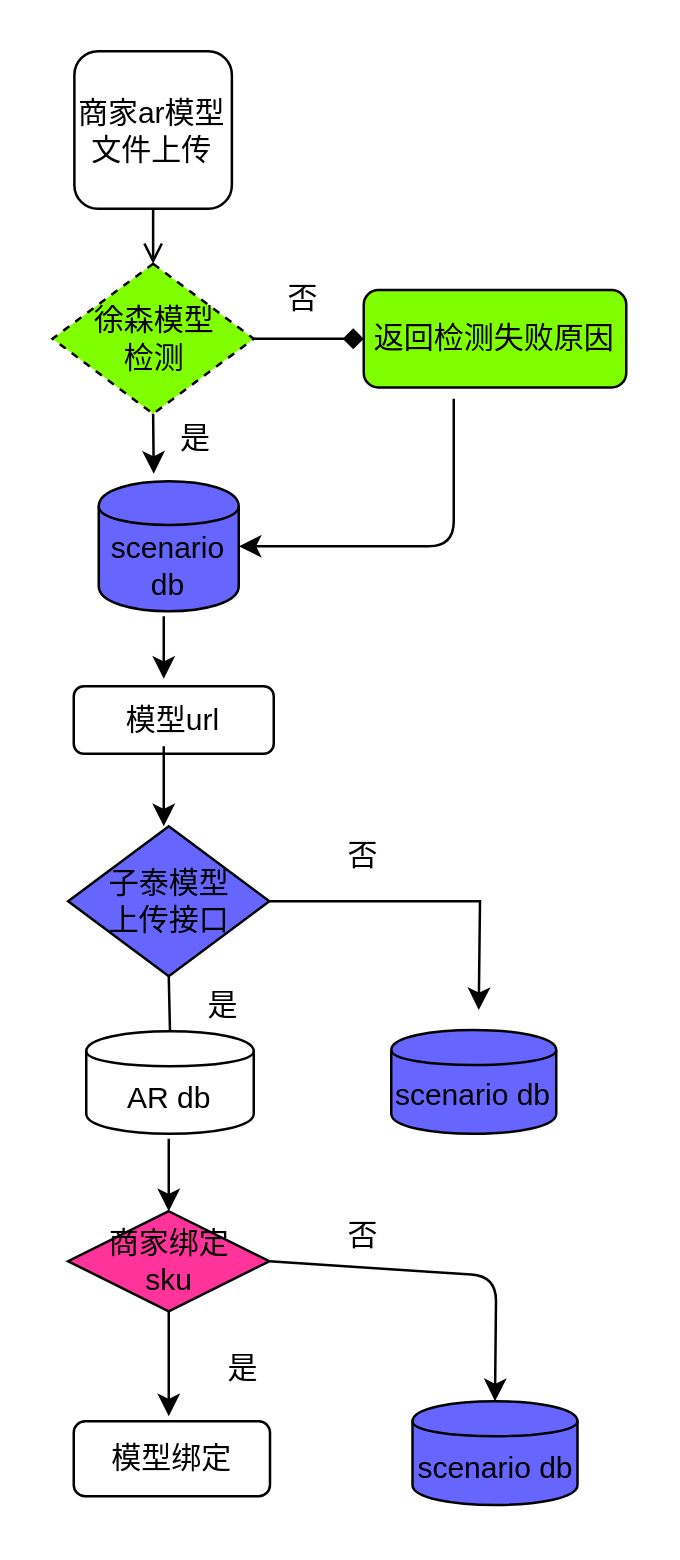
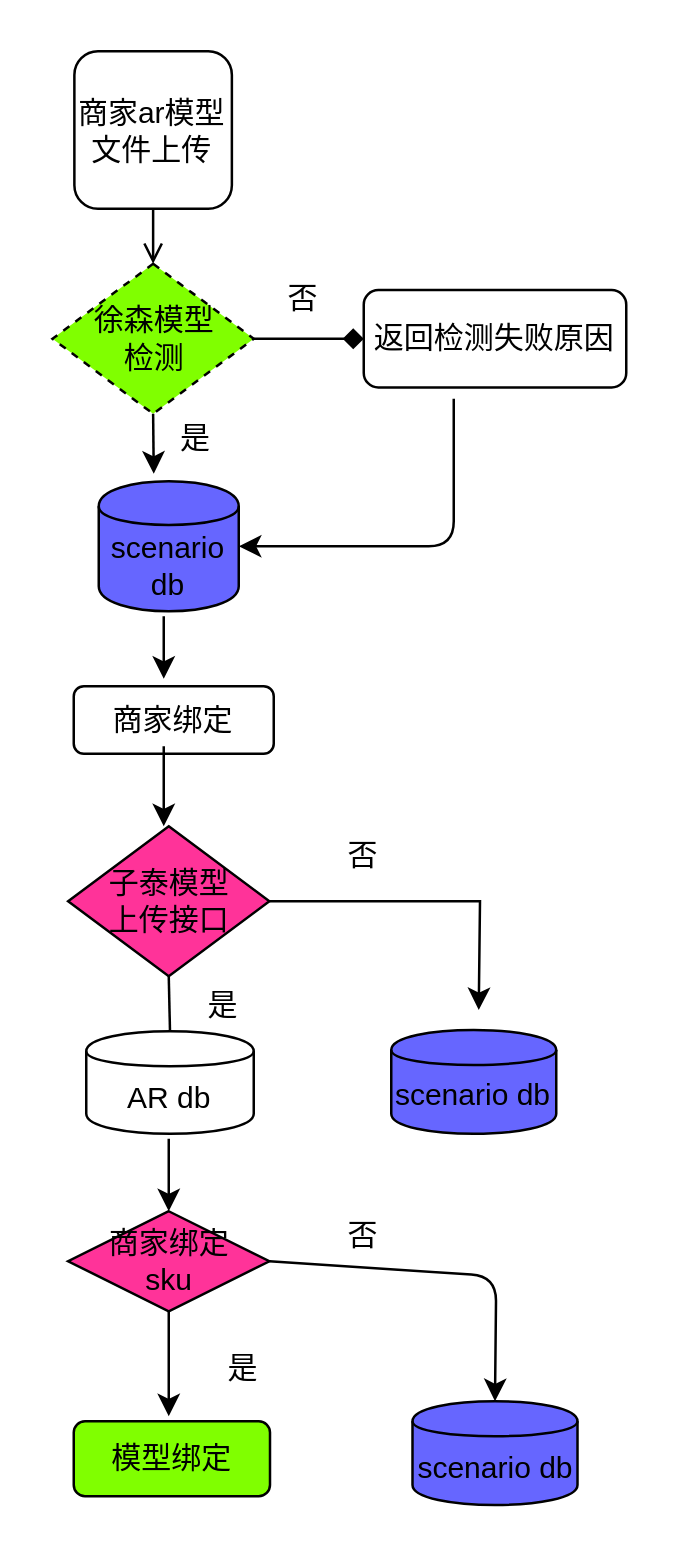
node "返回检测失败原因": fillcolor #80ff00 -> #ffffff
node "模型url": label "模型url" -> "商家绑定"
node "子泰模型 上传接口": fillcolor #6666ff -> #ff3399
node "模型绑定": fillcolor #ffffff -> #80ff00
